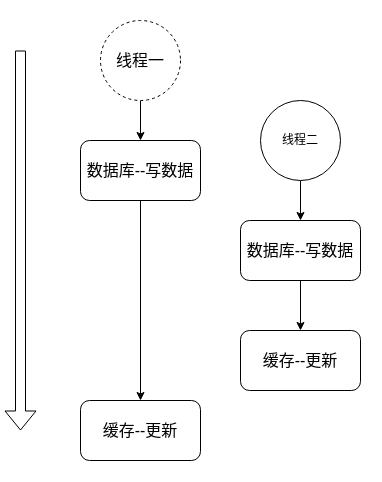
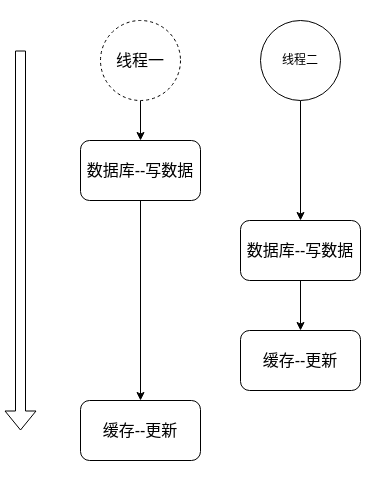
node "线程二": moved (301, 141) -> (301, 61)
